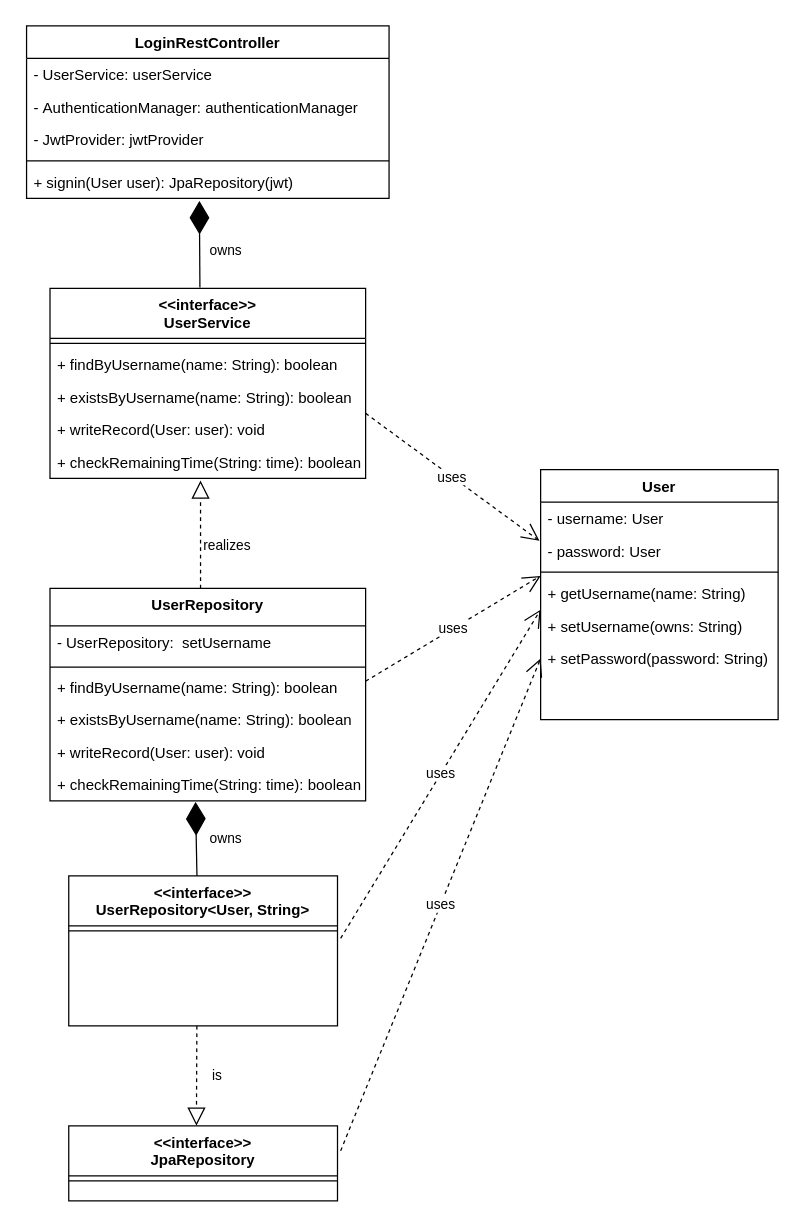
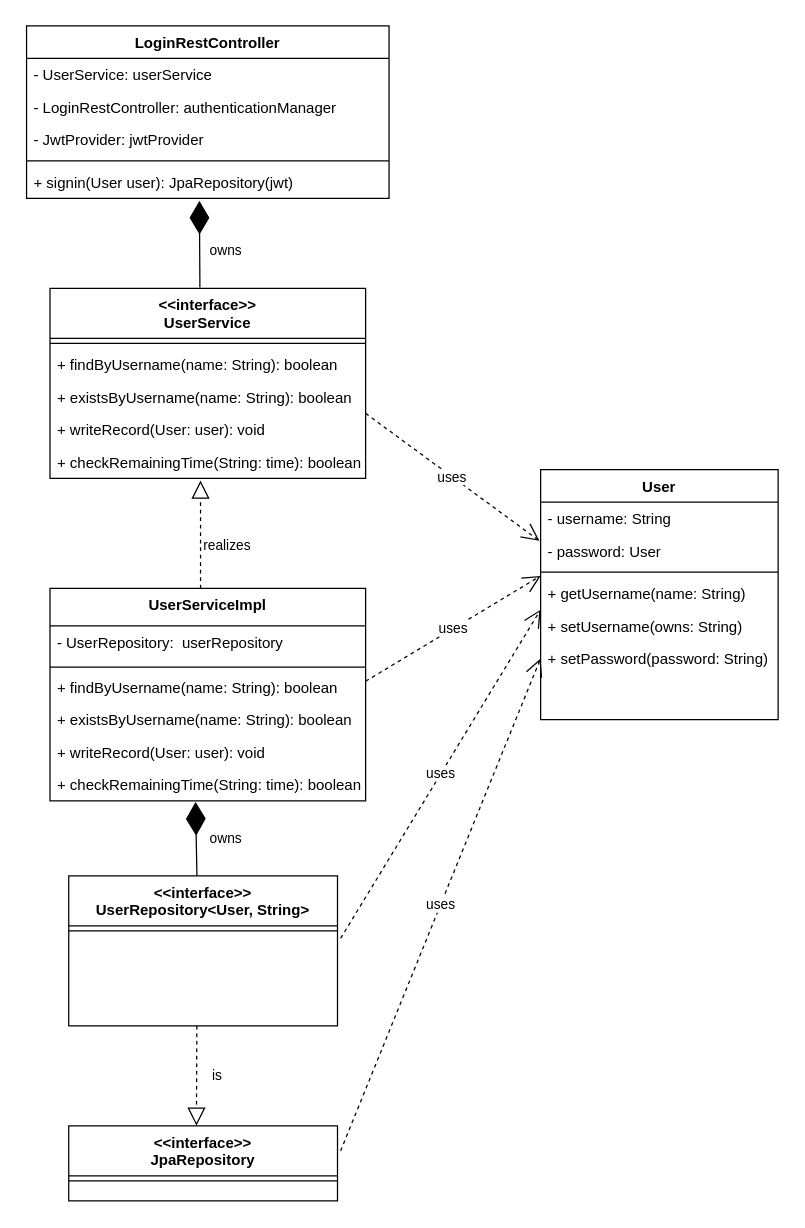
node "- AuthenticationManager: authenticationManager": label "- AuthenticationManager: authenticationManager" -> "- LoginRestController: authenticationManager"
node "- username: User": label "- username: User" -> "- username: String"
node "UserRepository": label "UserRepository" -> "UserServiceImpl"
node "- UserRepository: setUsername": label "- UserRepository: setUsername" -> "- UserRepository: userRepository"
